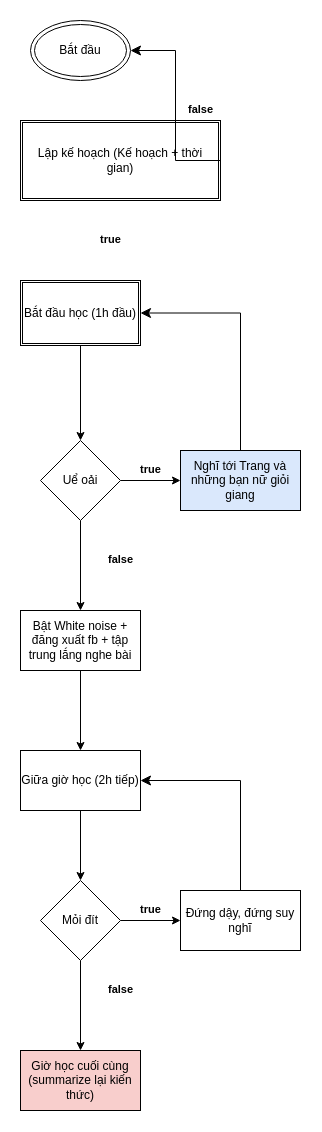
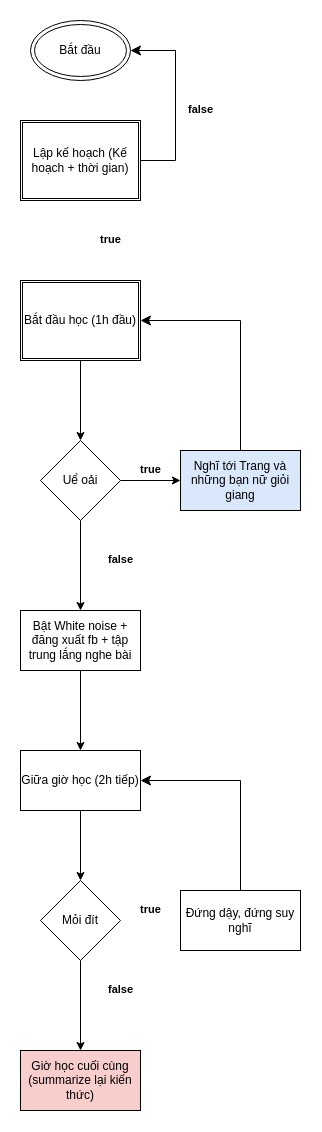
node "Lập kế hoạch (Kế hoạch + thời gian)": size 200x80 -> 120x80
node "Bắt đầu học (1h đầu)": size 120x65 -> 120x80
edge "Mỏi đít" -> "Đứng dậy, đứng suy nghĩ": removed
